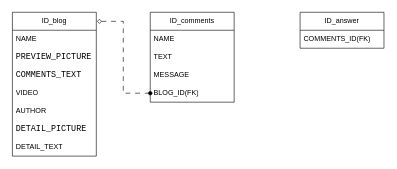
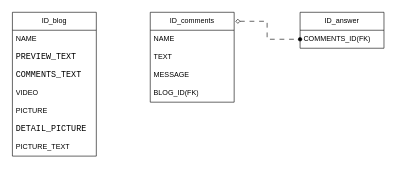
edge "COMMENTS_ID(FK)" -- "ID_comments": added
edge "ID_blog" -- "BLOG_ID(FK)": removed
node "PREVIEW_PICTURE": label "PREVIEW_PICTURE" -> "PREVIEW_TEXT"
node "AUTHOR": label "AUTHOR" -> "PICTURE"
node "DETAIL_TEXT": label "DETAIL_TEXT" -> "PICTURE_TEXT"
